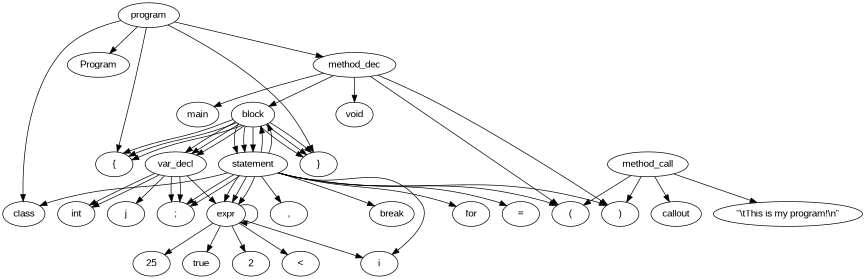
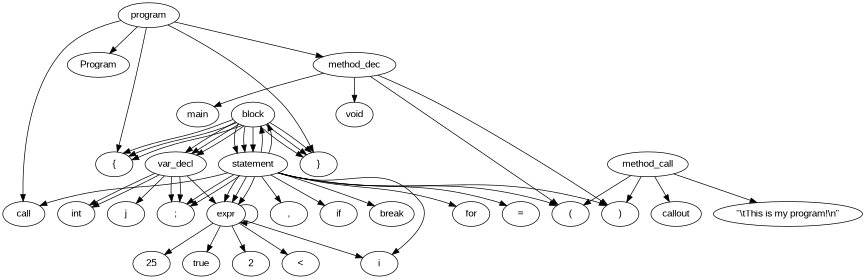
edge "method_dec" -> "block": removed
node "class": label "class" -> "call"
node "if": added
